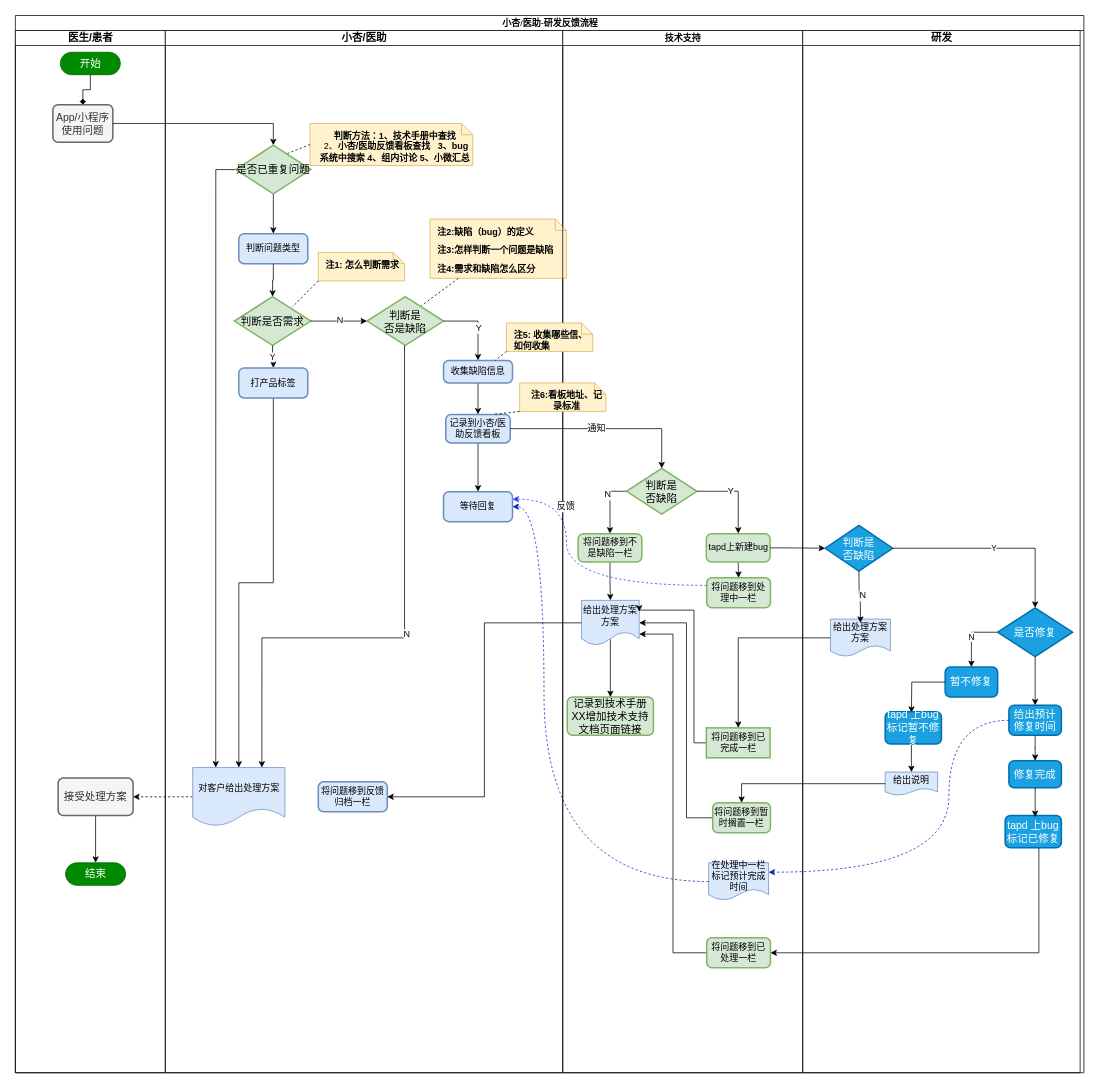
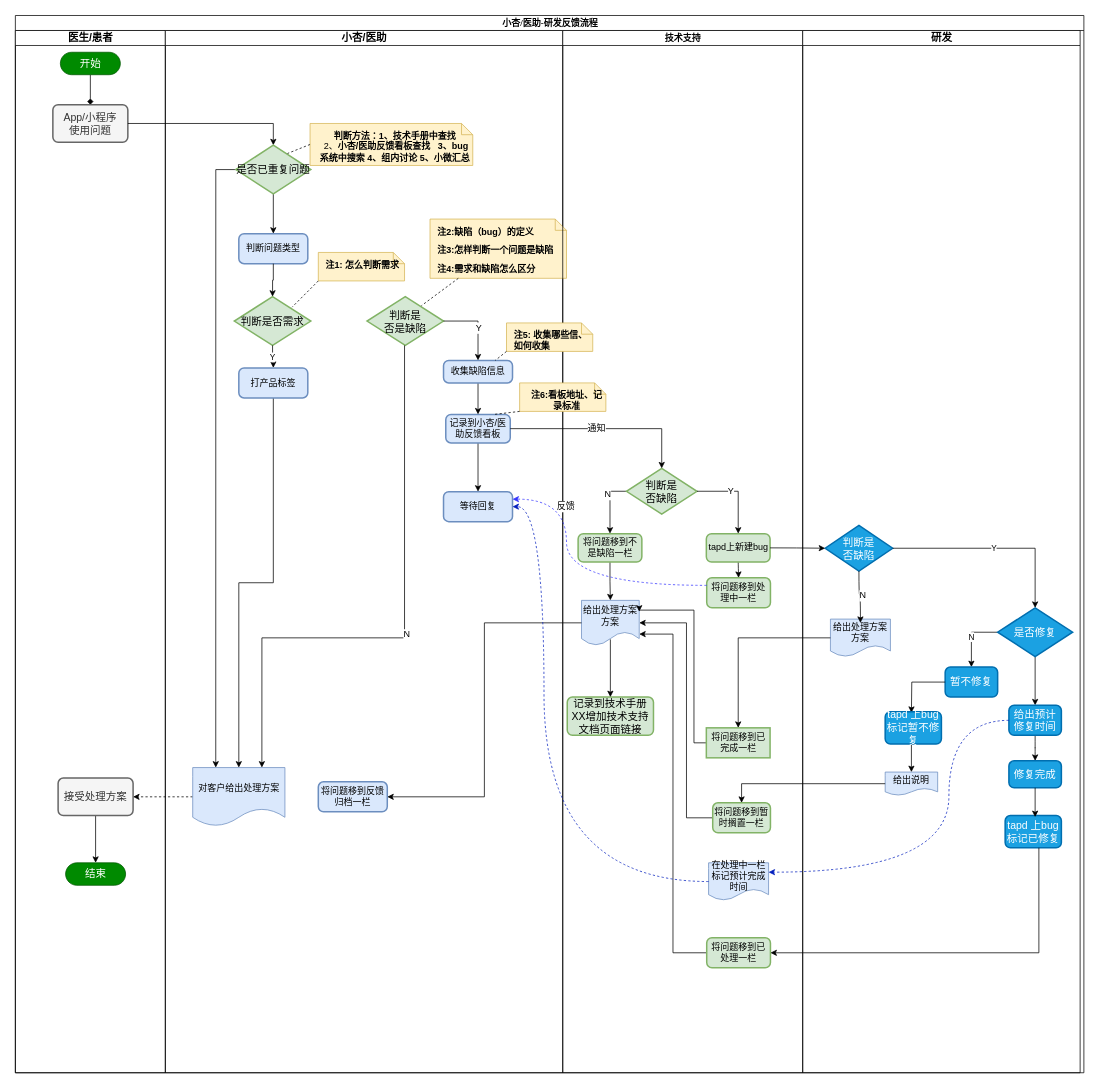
node "App/小程序 使用问题": size 60x38 -> 75x38
edge "判断是否需求" -> "判断是 否是缺陷": removed, label "N"
